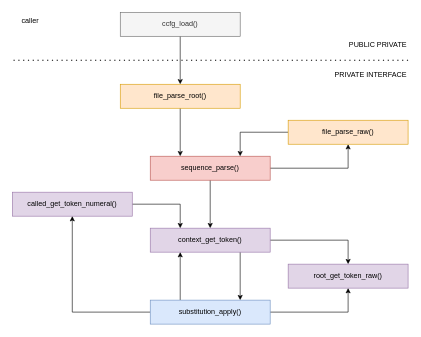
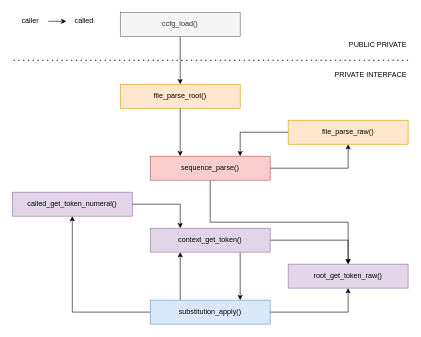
edge "caller" -> "called": added
node "called": added
edge "sequence_parse()" -> "context_get_token()": now "sequence_parse()" -> "root_get_token_raw()"
